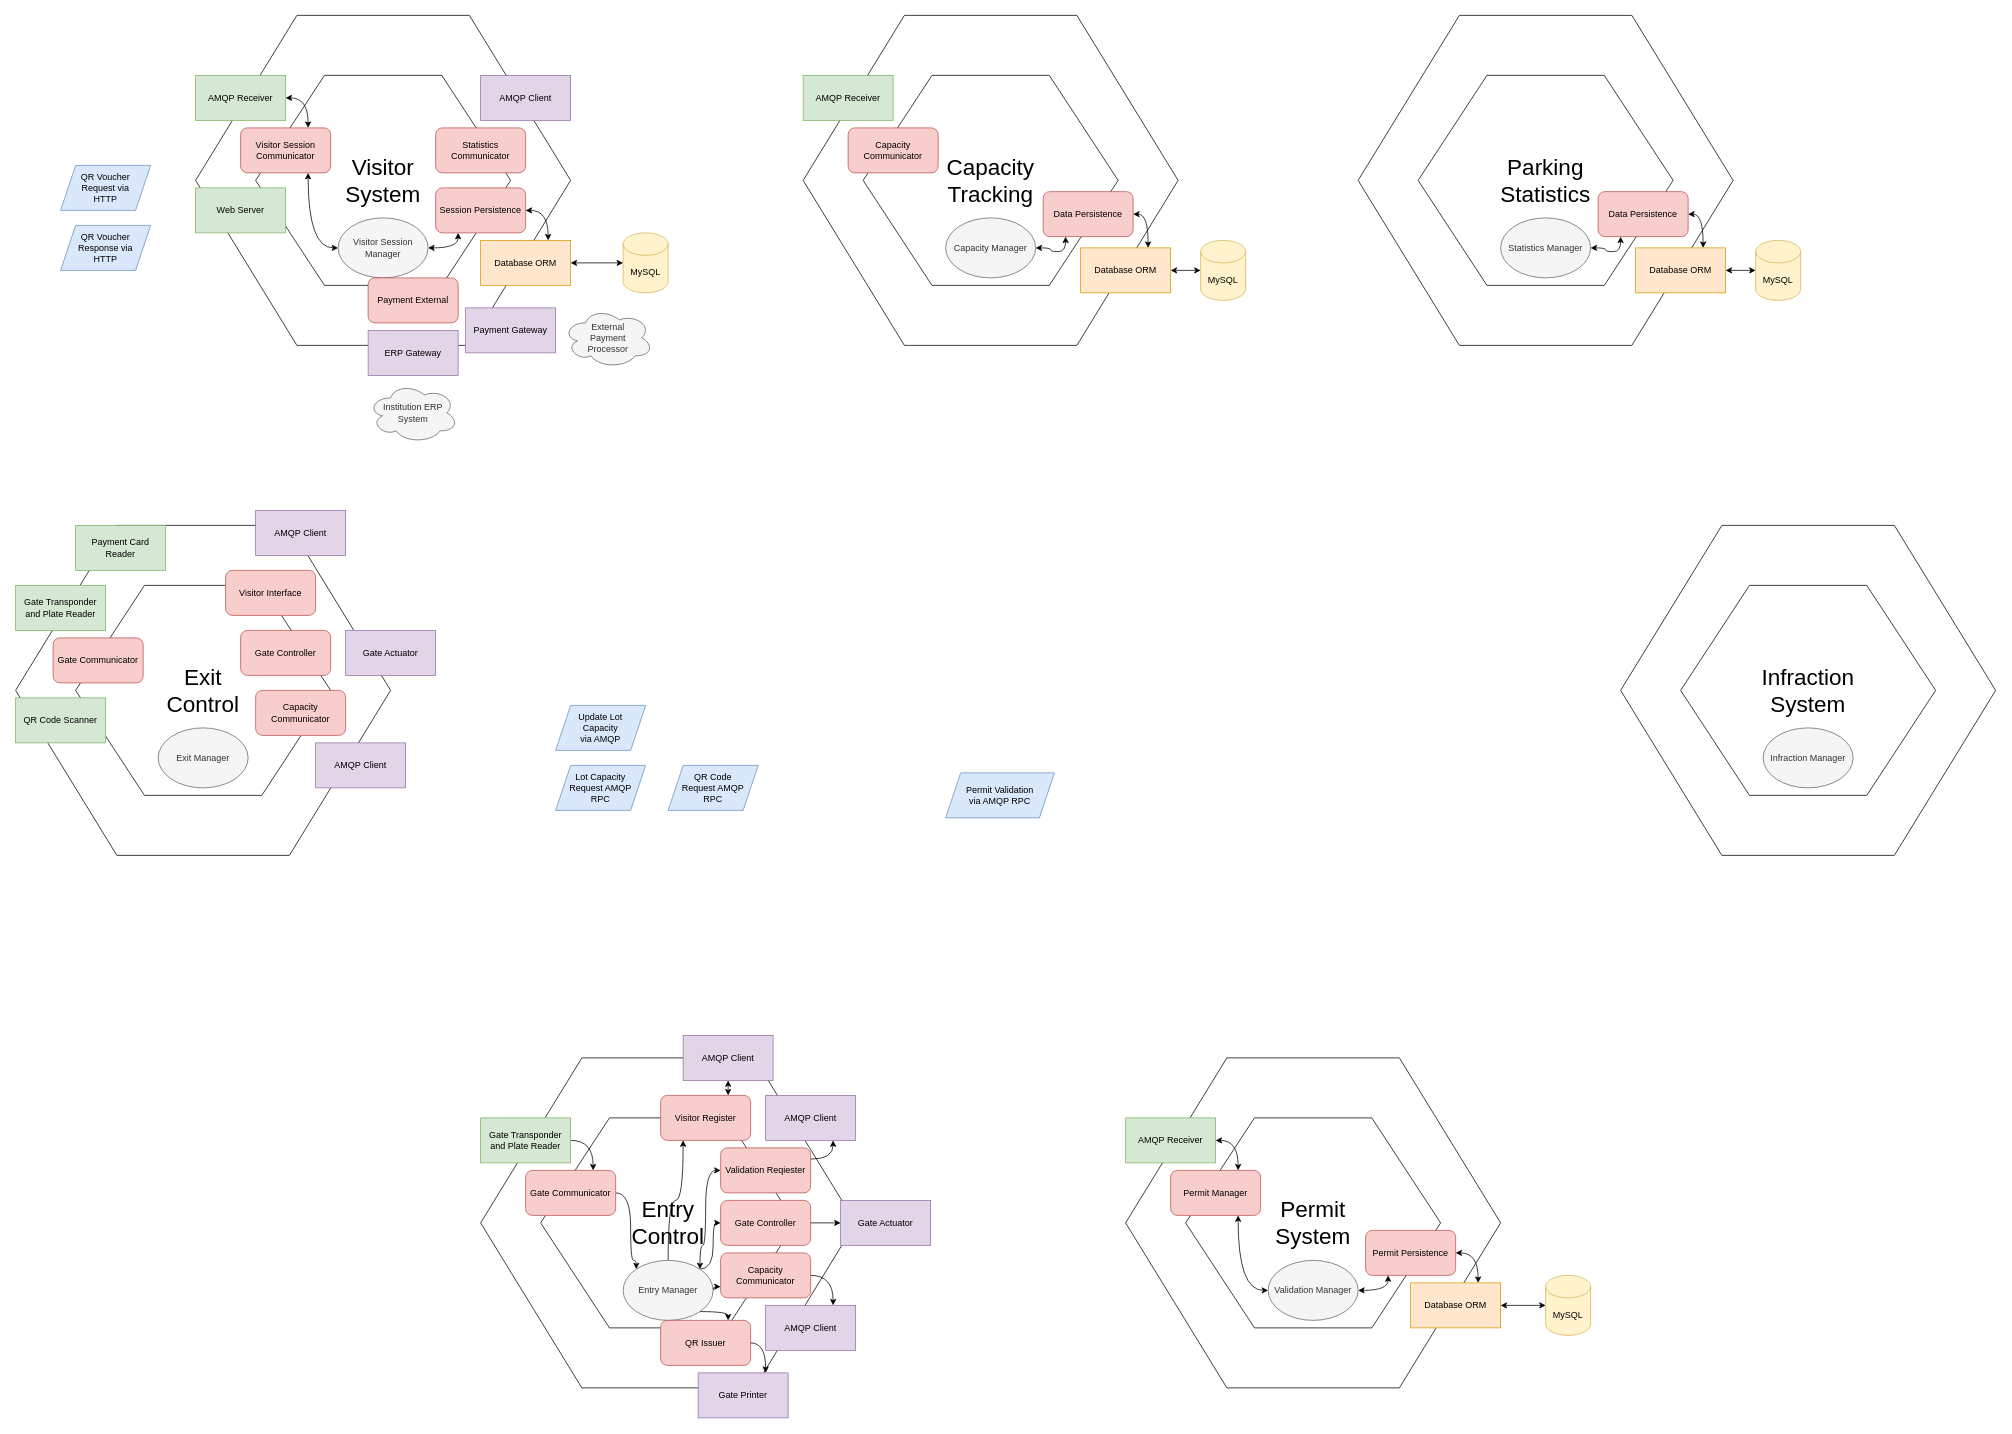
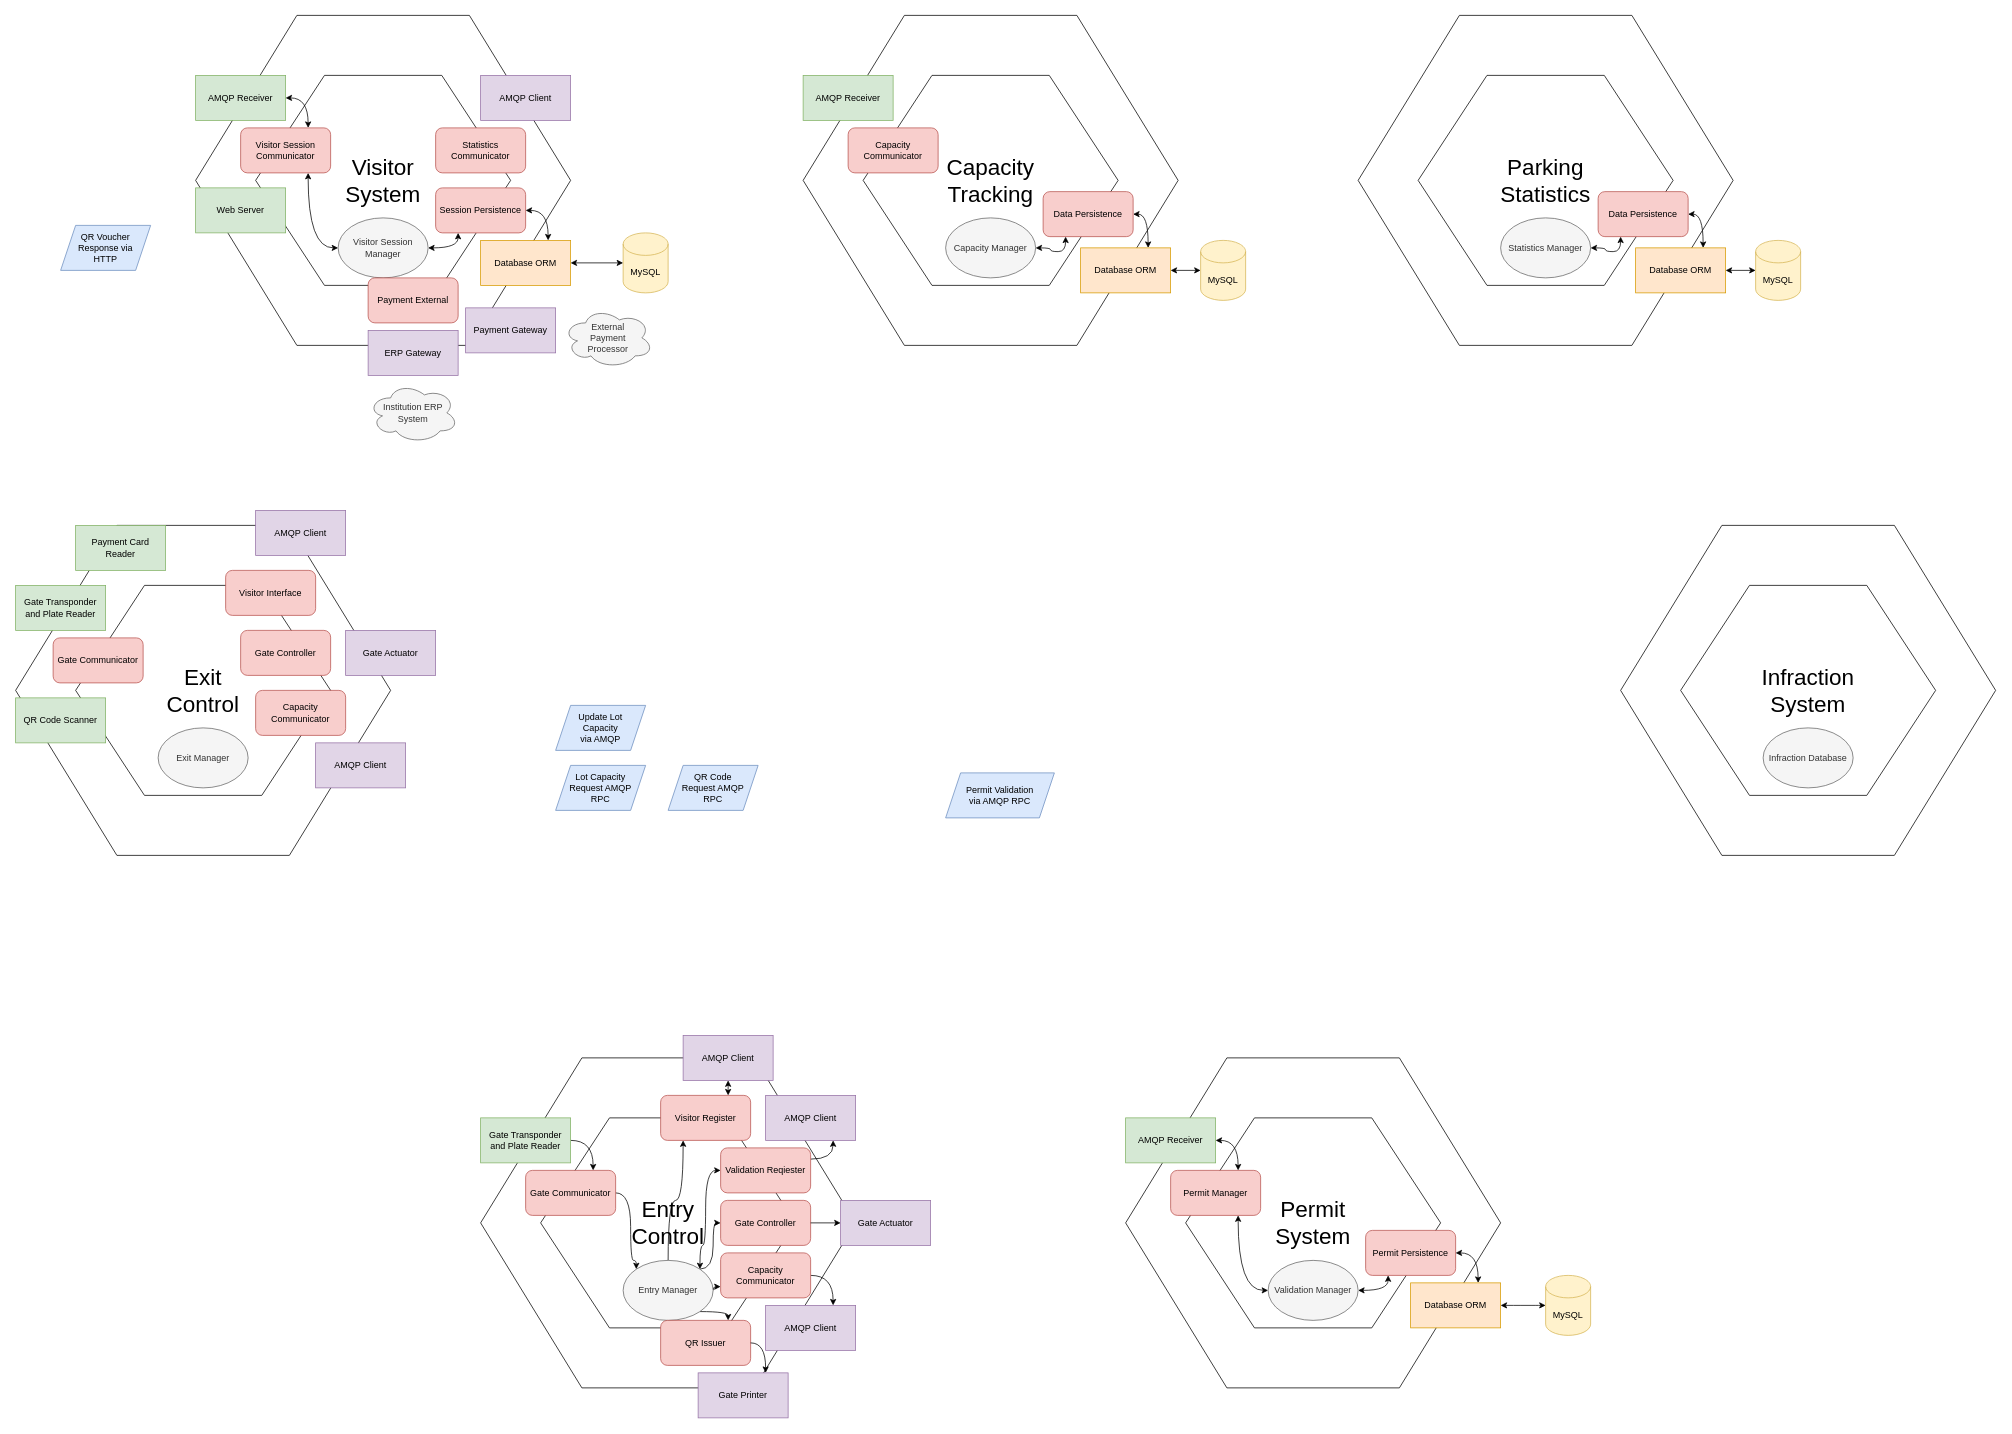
node "QR Voucher Request via HTTP": removed
node "Infraction Manager": label "Infraction Manager" -> "Infraction Database"
